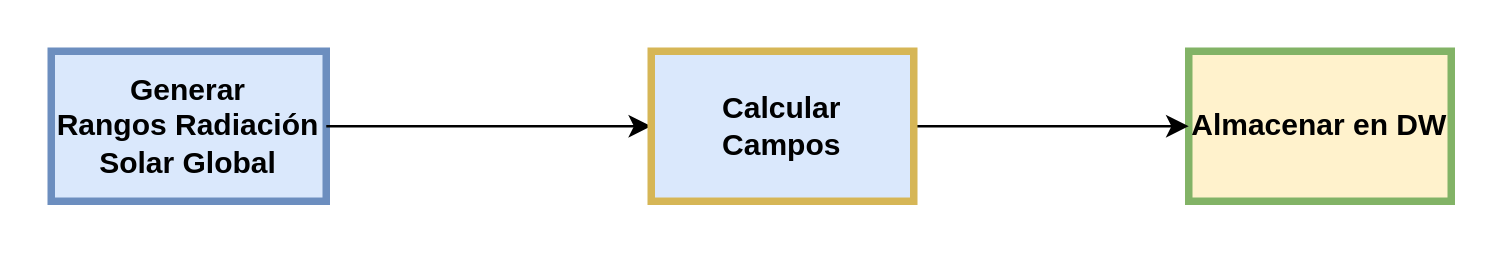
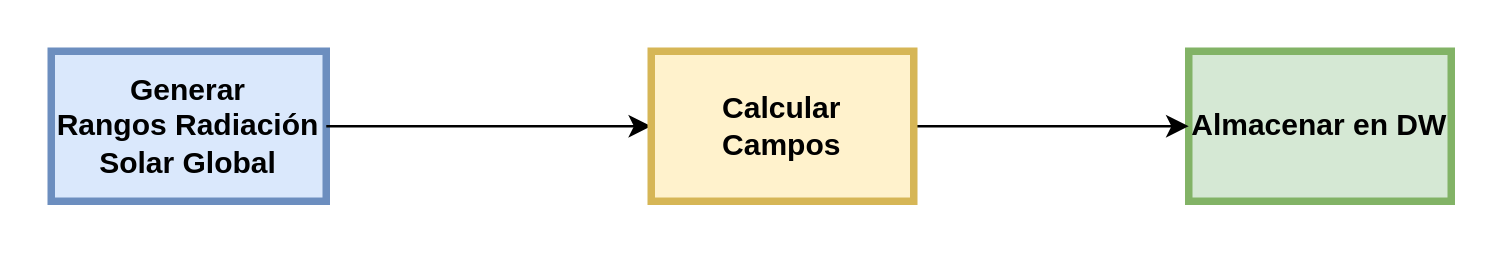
node "Calcular Campos": fillcolor #dae8fc -> #fff2cc
node "Almacenar en DW": fillcolor #fff2cc -> #d5e8d4
